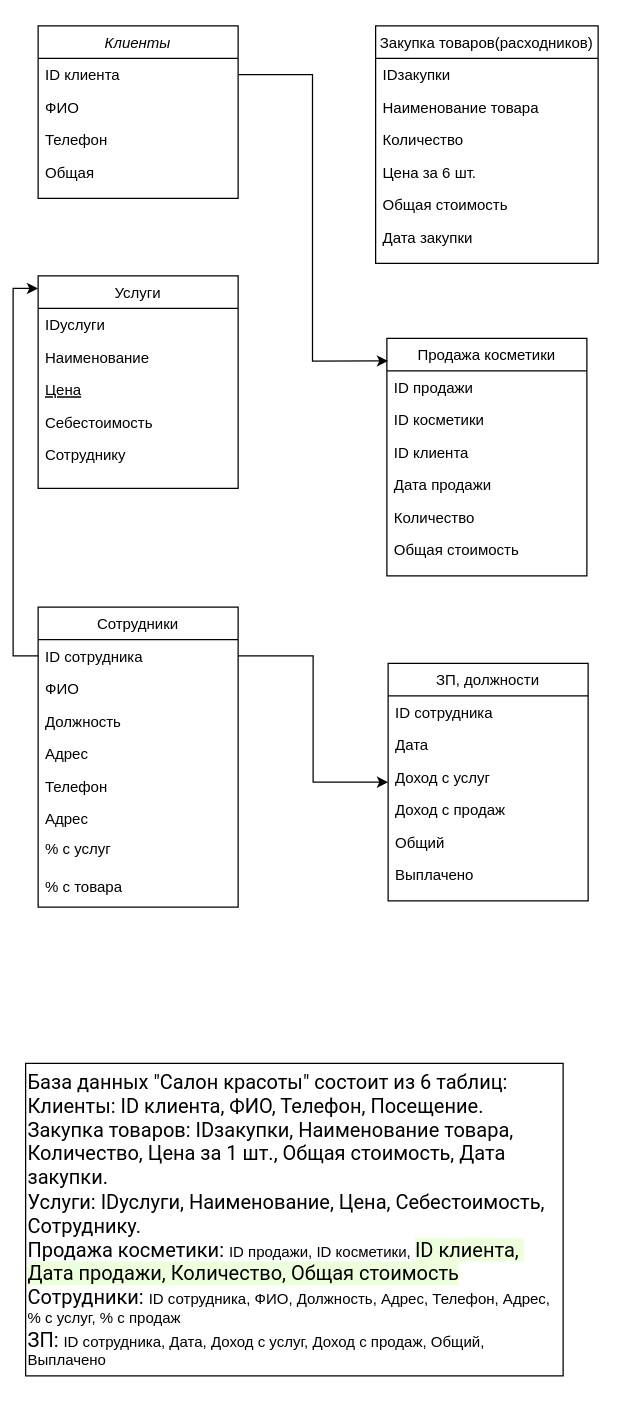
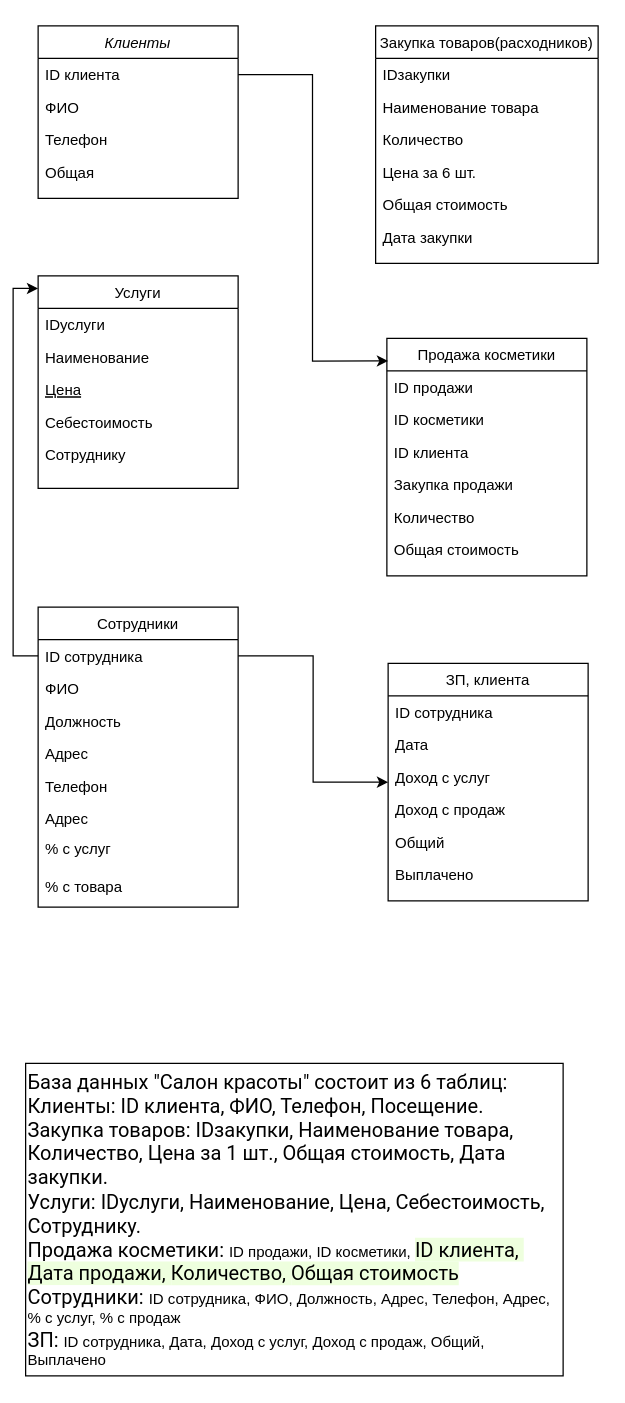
node "Дата продажи": label "Дата продажи" -> "Закупка продажи"
node "ЗП, должности": label "ЗП, должности" -> "ЗП, клиента"
